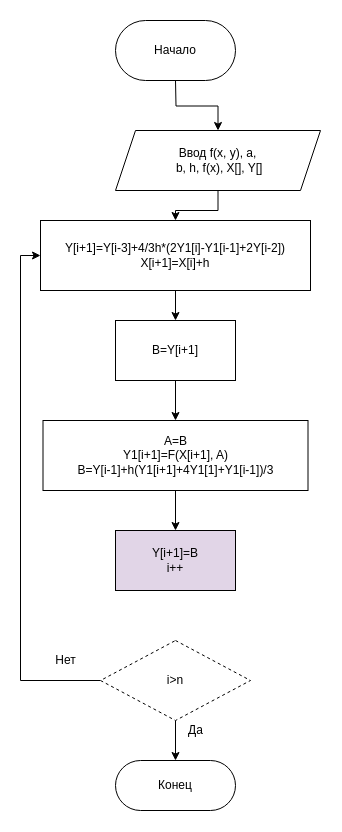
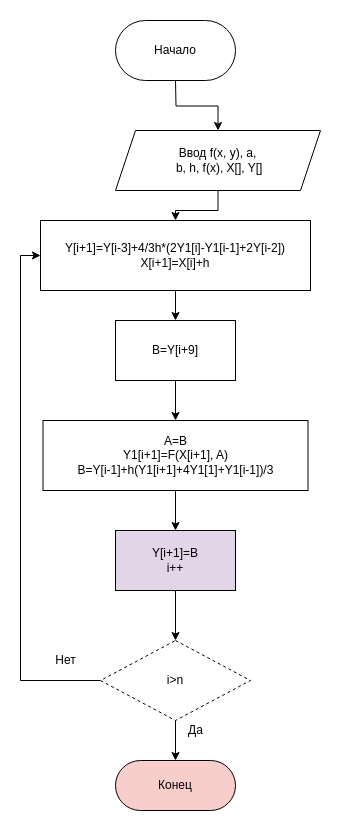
node "B=Y[i+1]": label "B=Y[i+1]" -> "B=Y[i+9]"
edge "Y[i+1]=B i++" -> "i>n": added
node "Конец": fillcolor #ffffff -> #f8cecc
